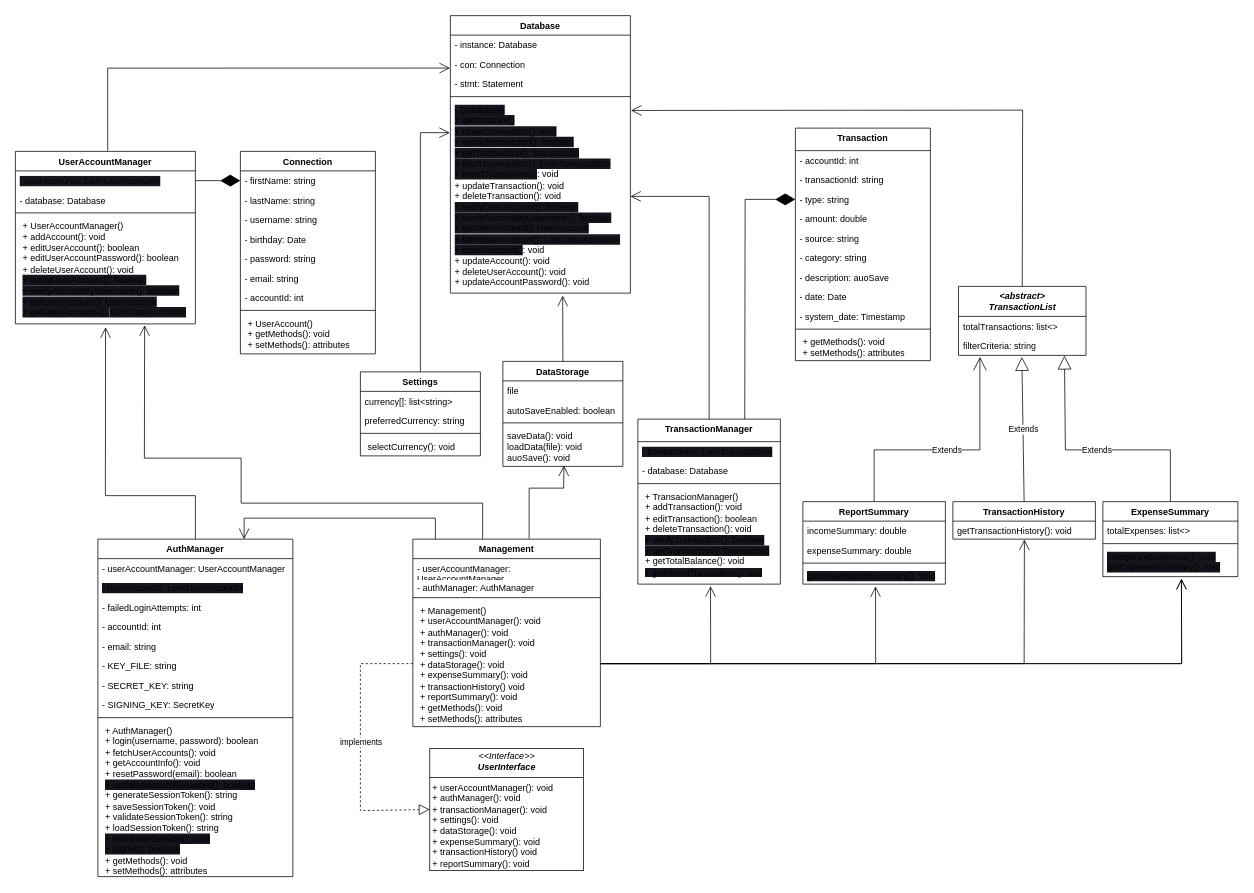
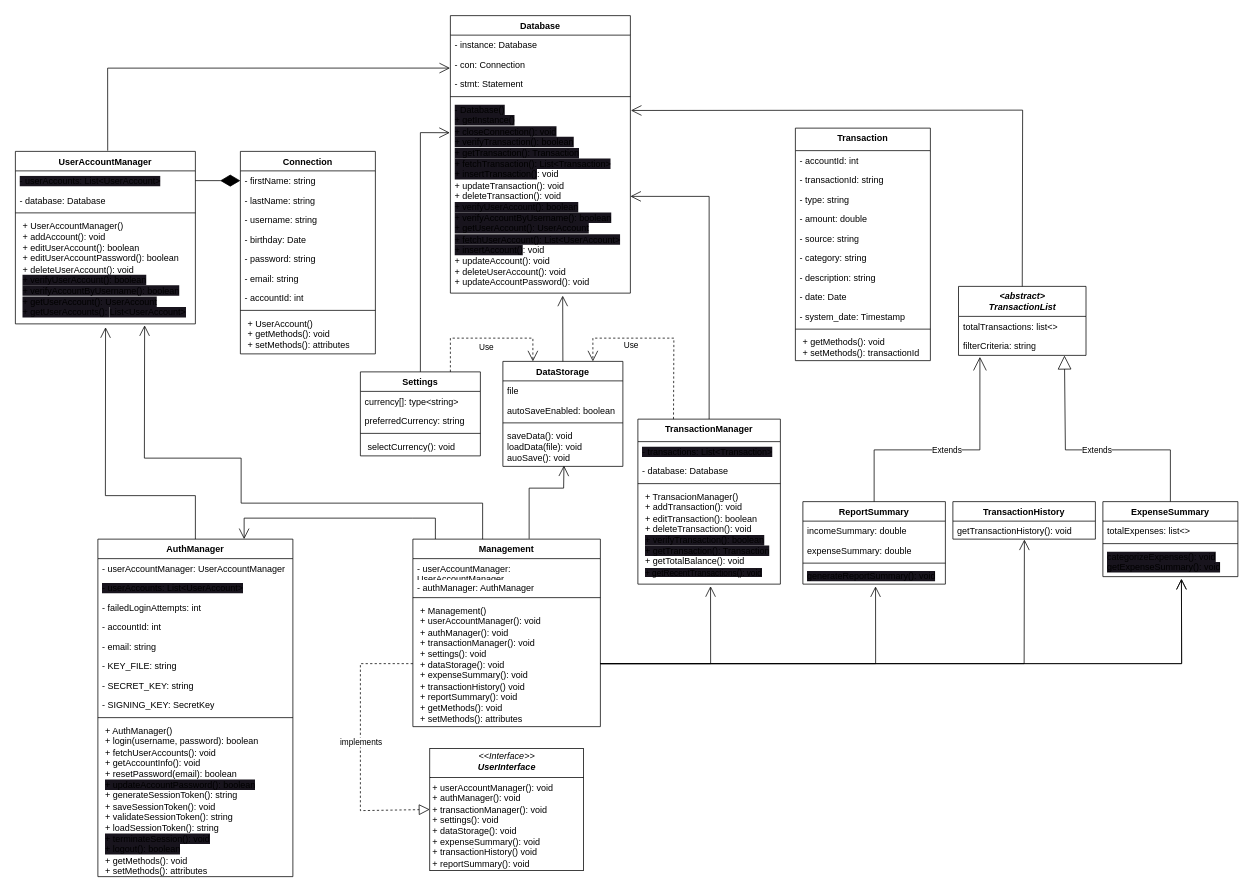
node "- description: auoSave": label "- description: auoSave" -> "- description: string"
edge "Settings" -> "DataStorage": added, label "Use"
edge "TransactionManager" -> "DataStorage": added, label "Use"
node "+ getMethods(): void + setMethods(): attributes": label "+ getMethods(): void + setMethods(): attributes" -> "+ getMethods(): void + setMethods(): transactionId"
edge "TransactionManager" -> "- type: string": removed
node "currency[]: list<string>": label "currency[]: list<string>" -> "currency[]: type<string>"
edge "TransactionHistory" -> "filterCriteria: string": removed, label "Extends"
